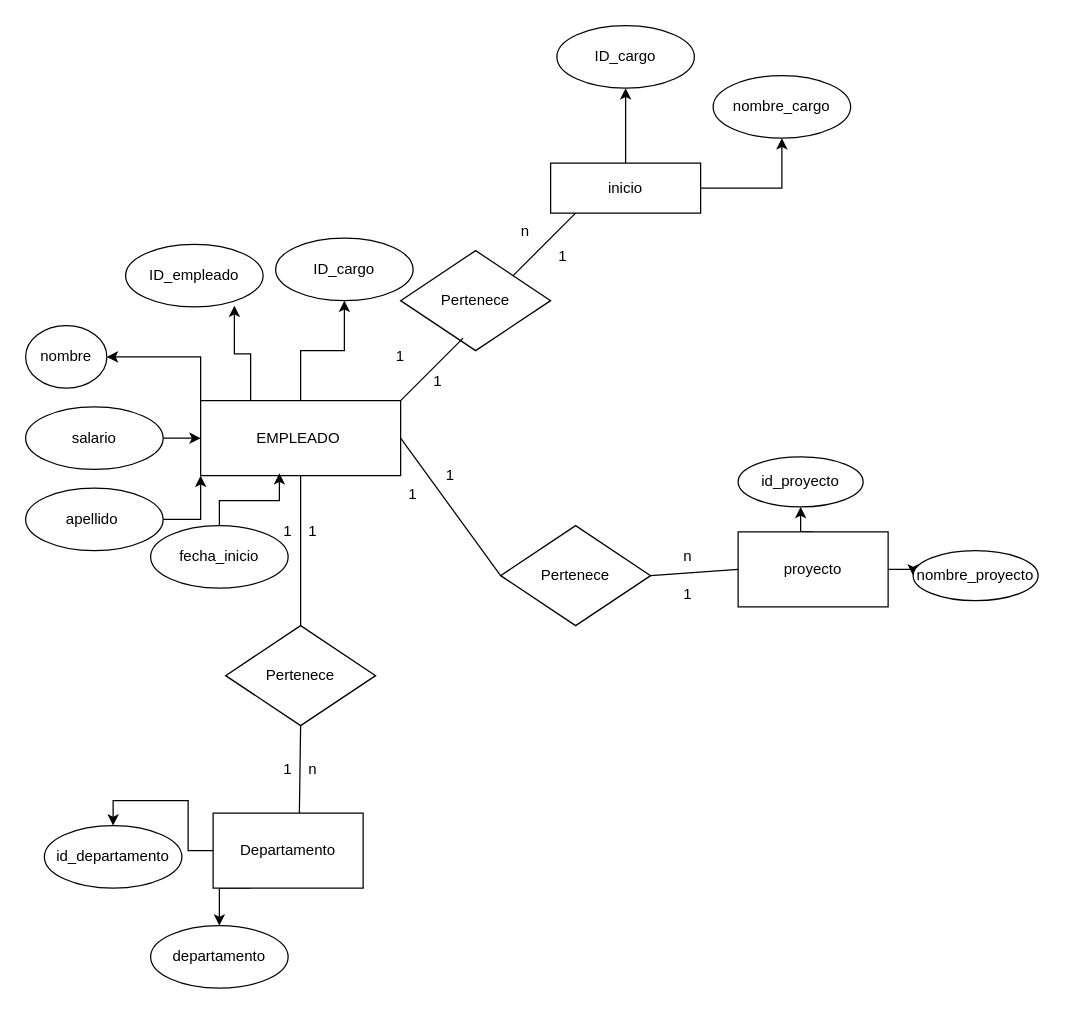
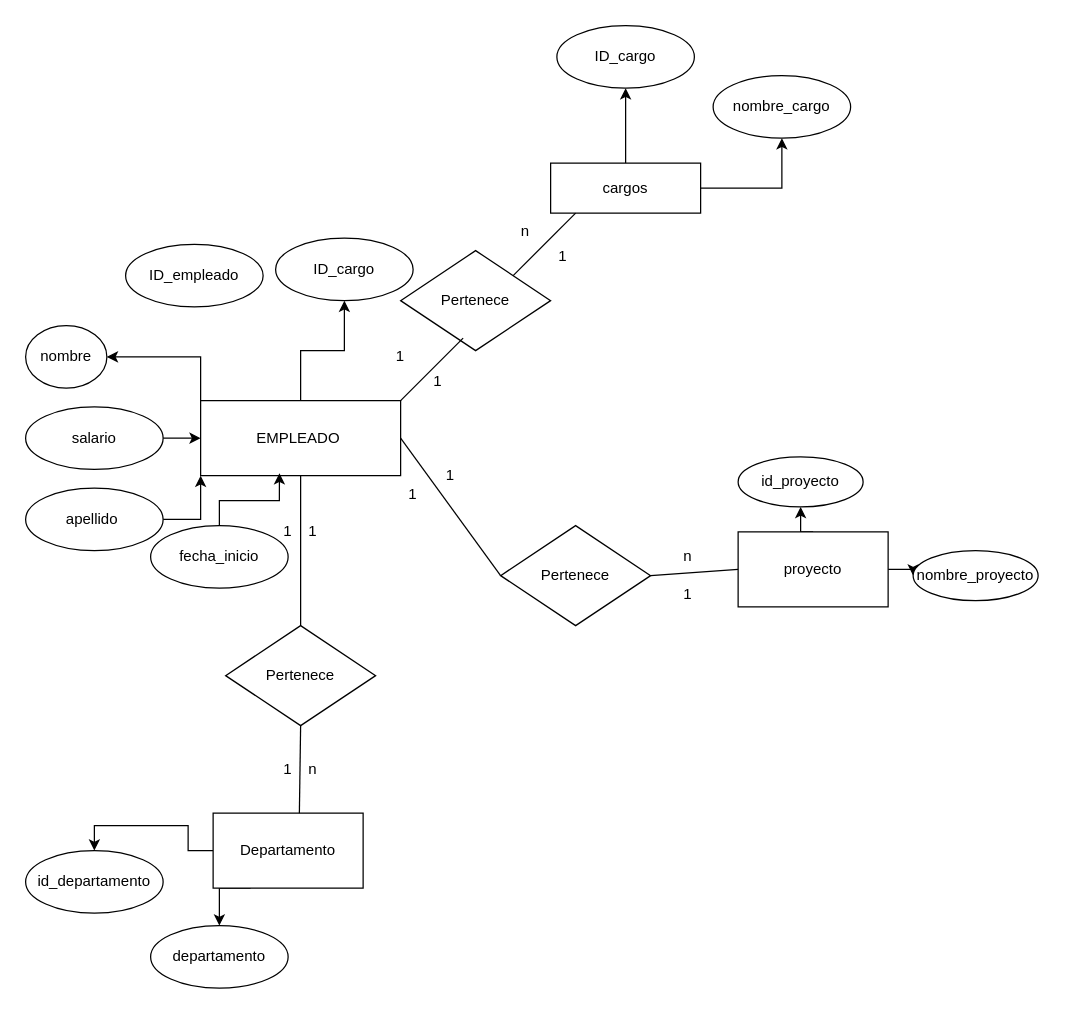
node "inicio": label "inicio" -> "cargos"
edge "EMPLEADO" -> "ID_empleado": removed
node "id_departamento": moved (113, 857) -> (94, 882)
